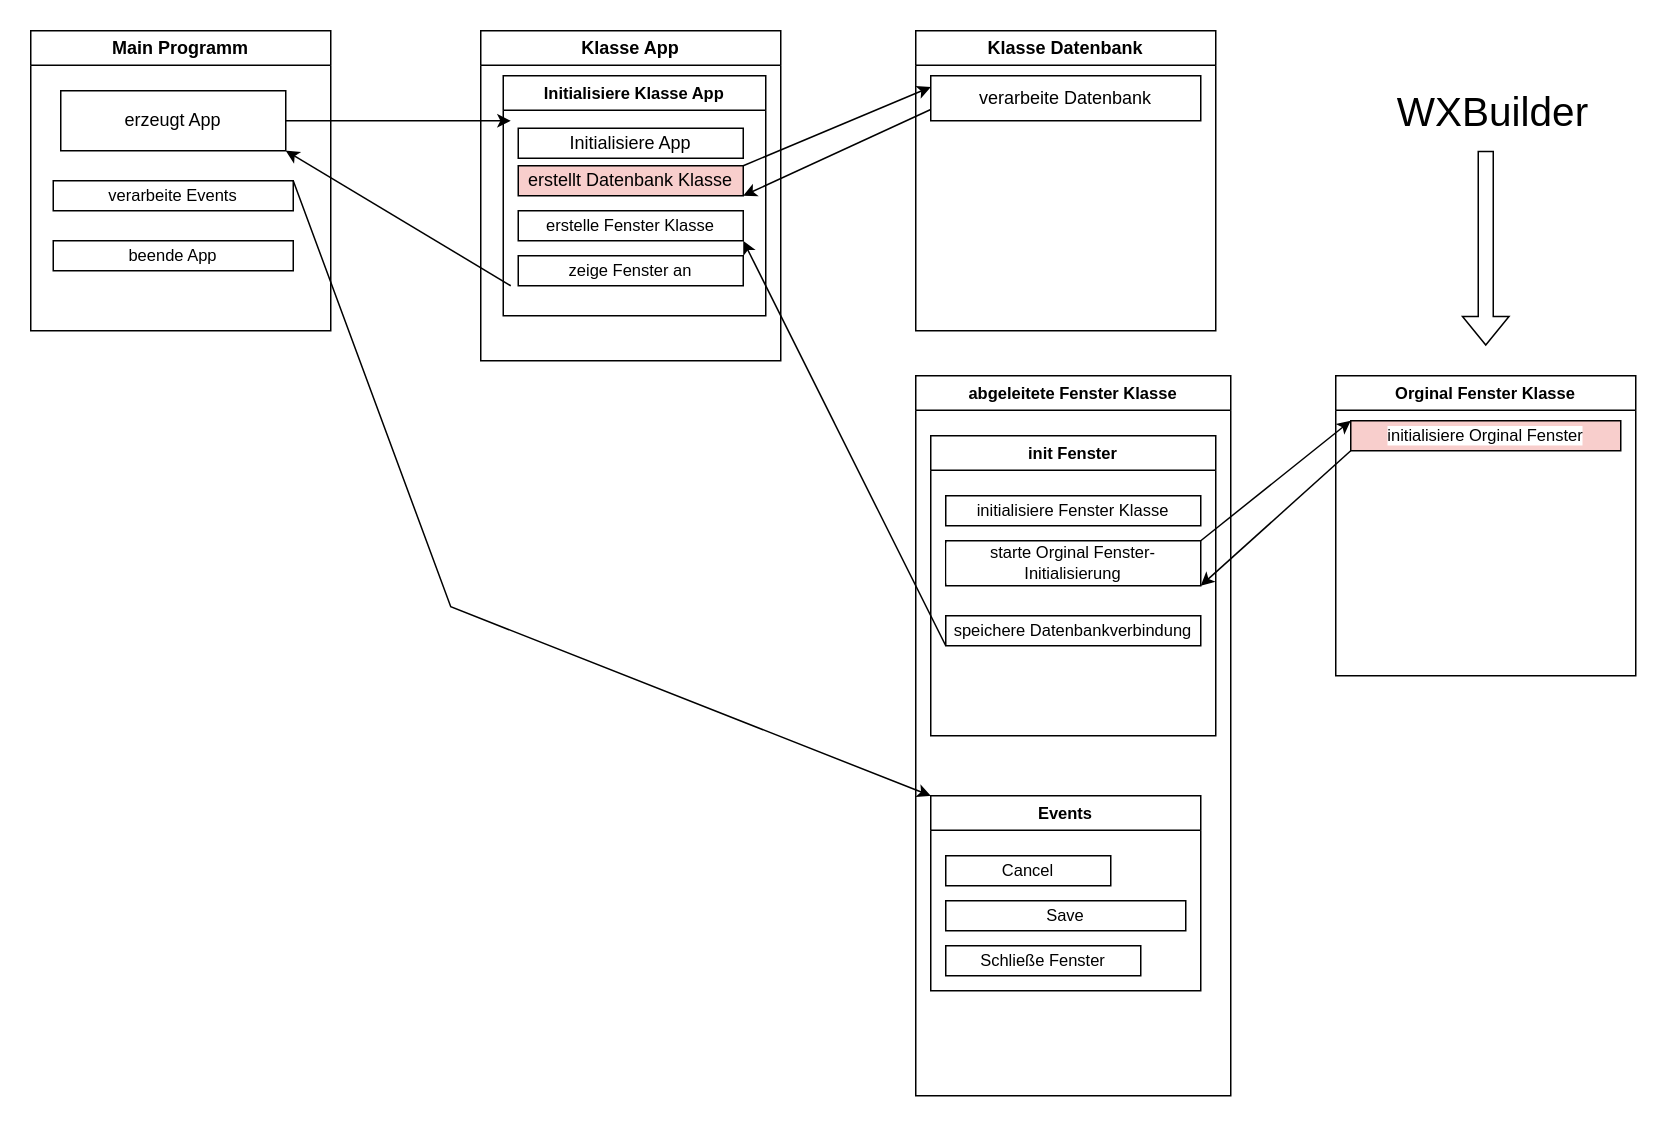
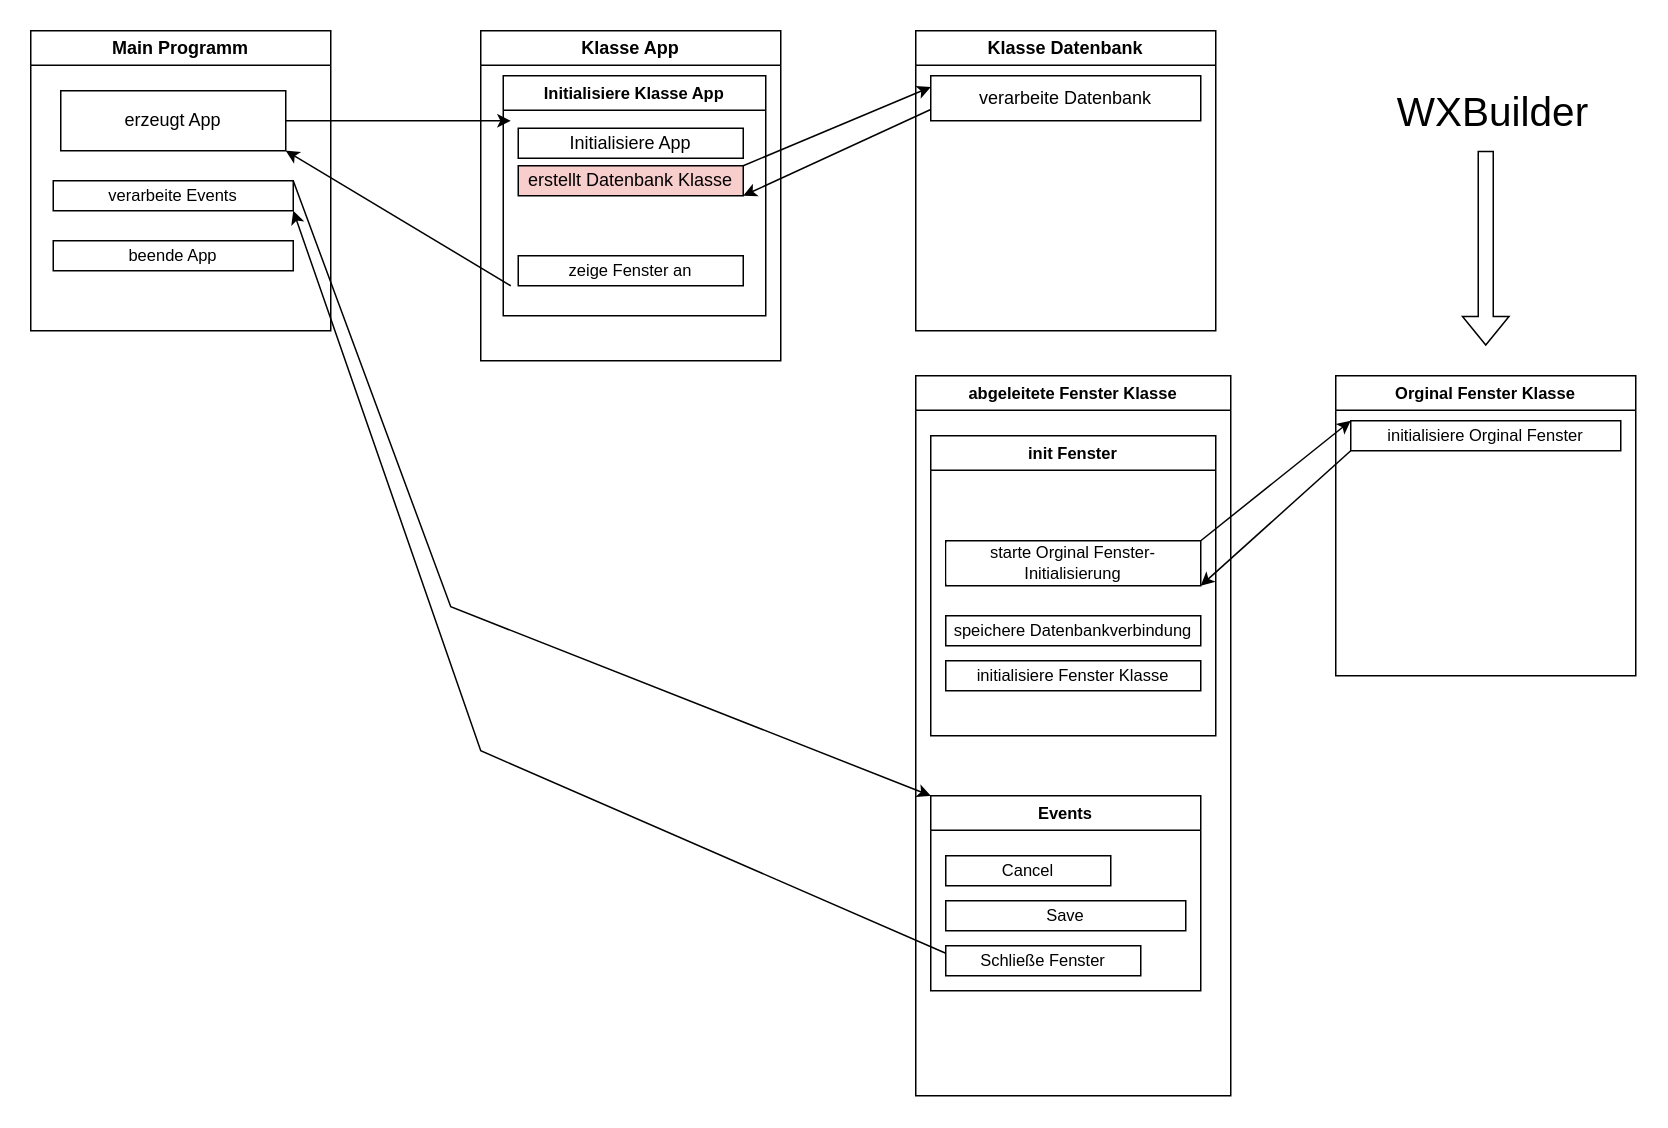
node "erstelle Fenster Klasse": removed
node "initialisiere Orginal Fenster": fillcolor #f8cecc -> #ffffff
edge "speichere Datenbankverbindung" -> "erstelle Fenster Klasse": removed
node "initialisiere Fenster Klasse": moved (1073, 511) -> (1073, 676)
edge "Schließe Fenster" -> "verarbeite Events": added
